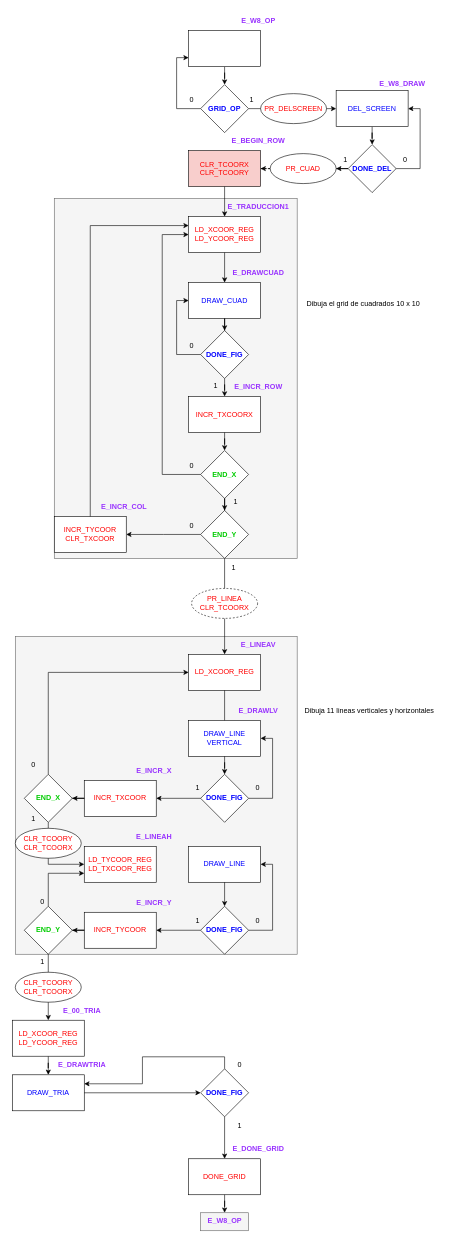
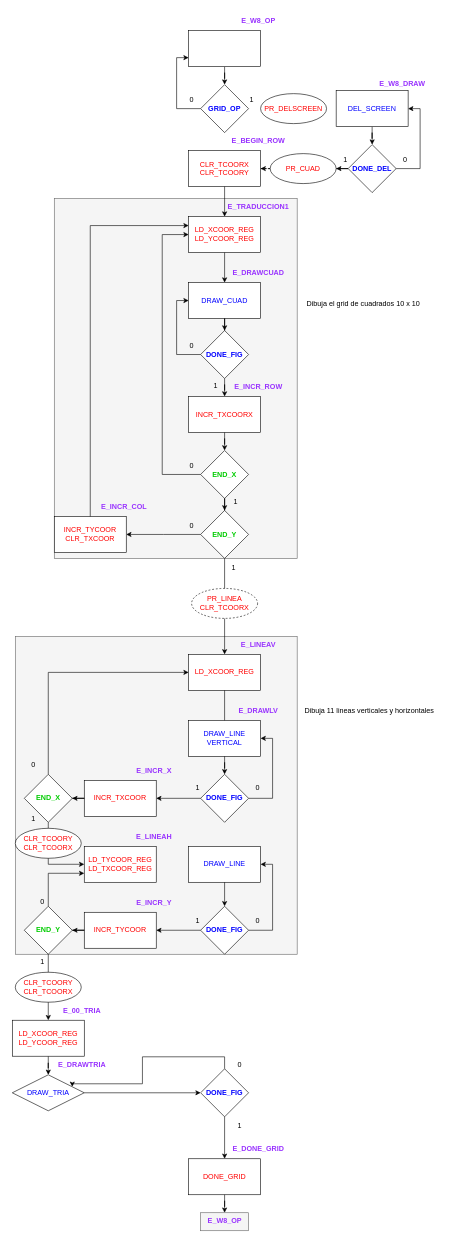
edge "GRID_OP" -> "DEL_SCREEN": removed
node "CLR_TCOORX CLR_TCOORY": fillcolor #f8cecc -> #ffffff
node "DRAW_TRIA": shape rectangle -> diamond
